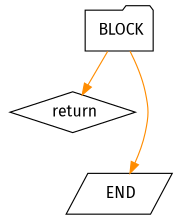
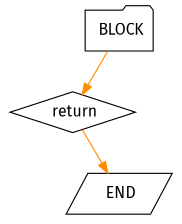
edge "BLOCK" -> "END": now "return" -> "END"
